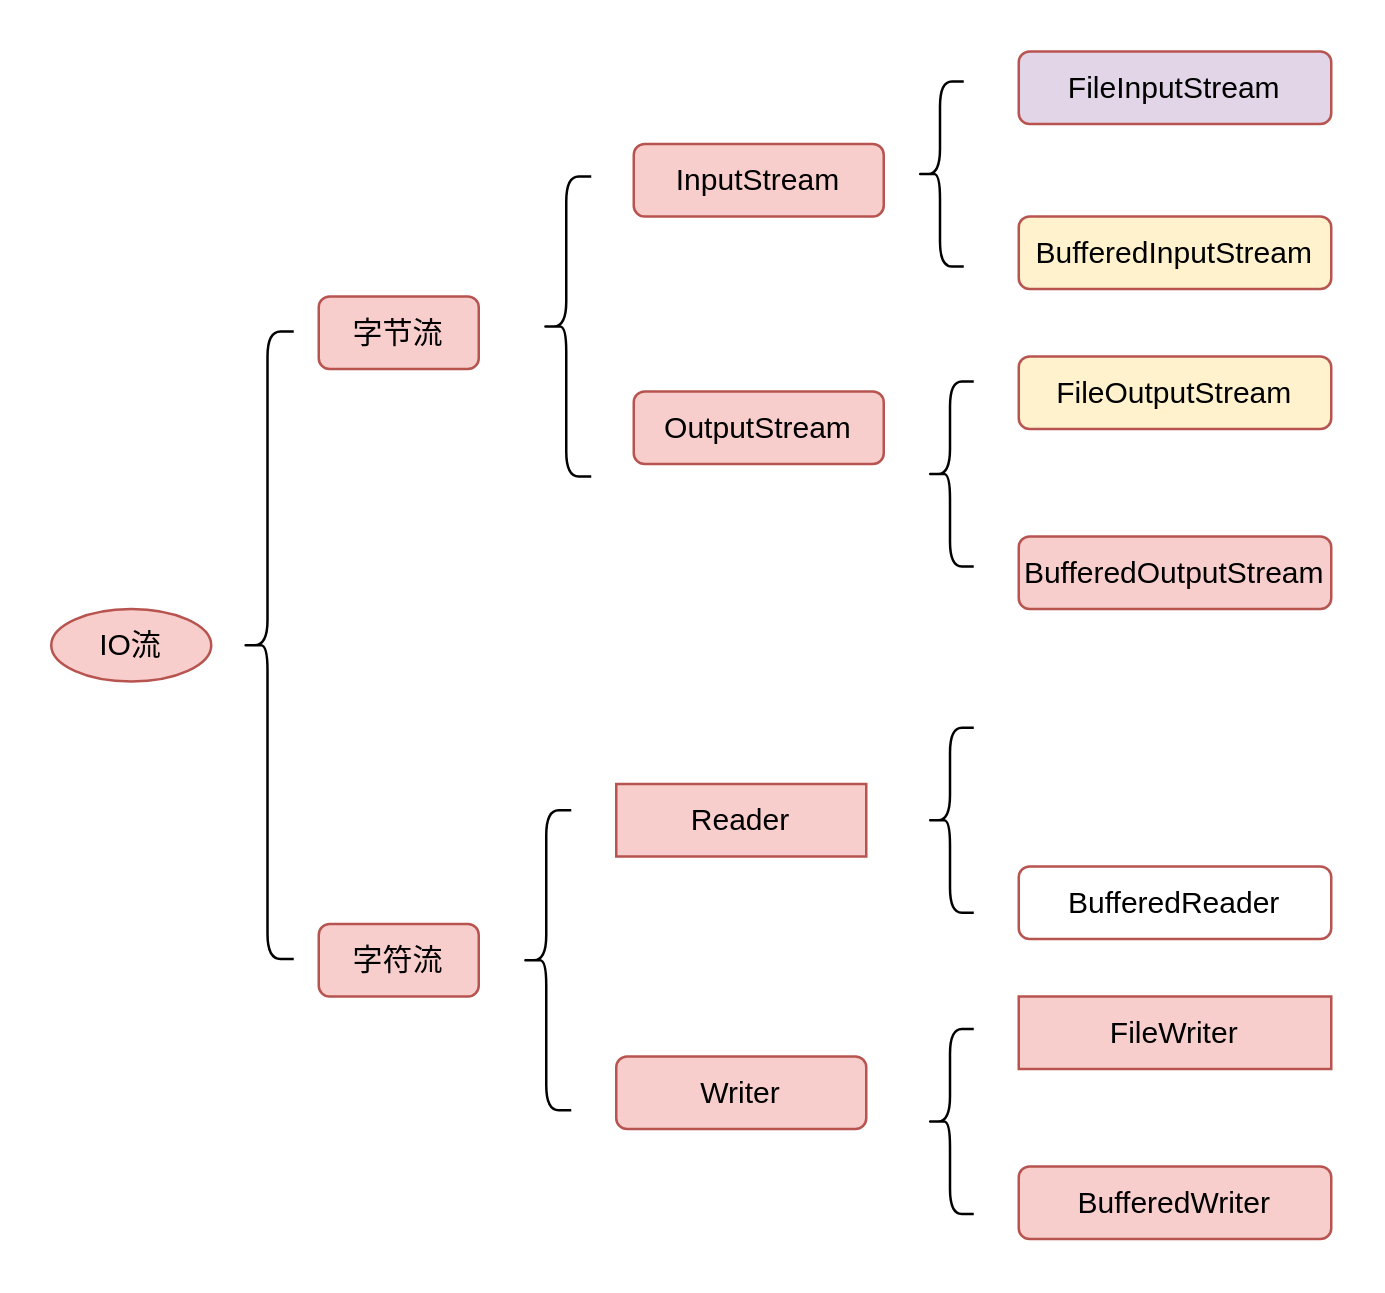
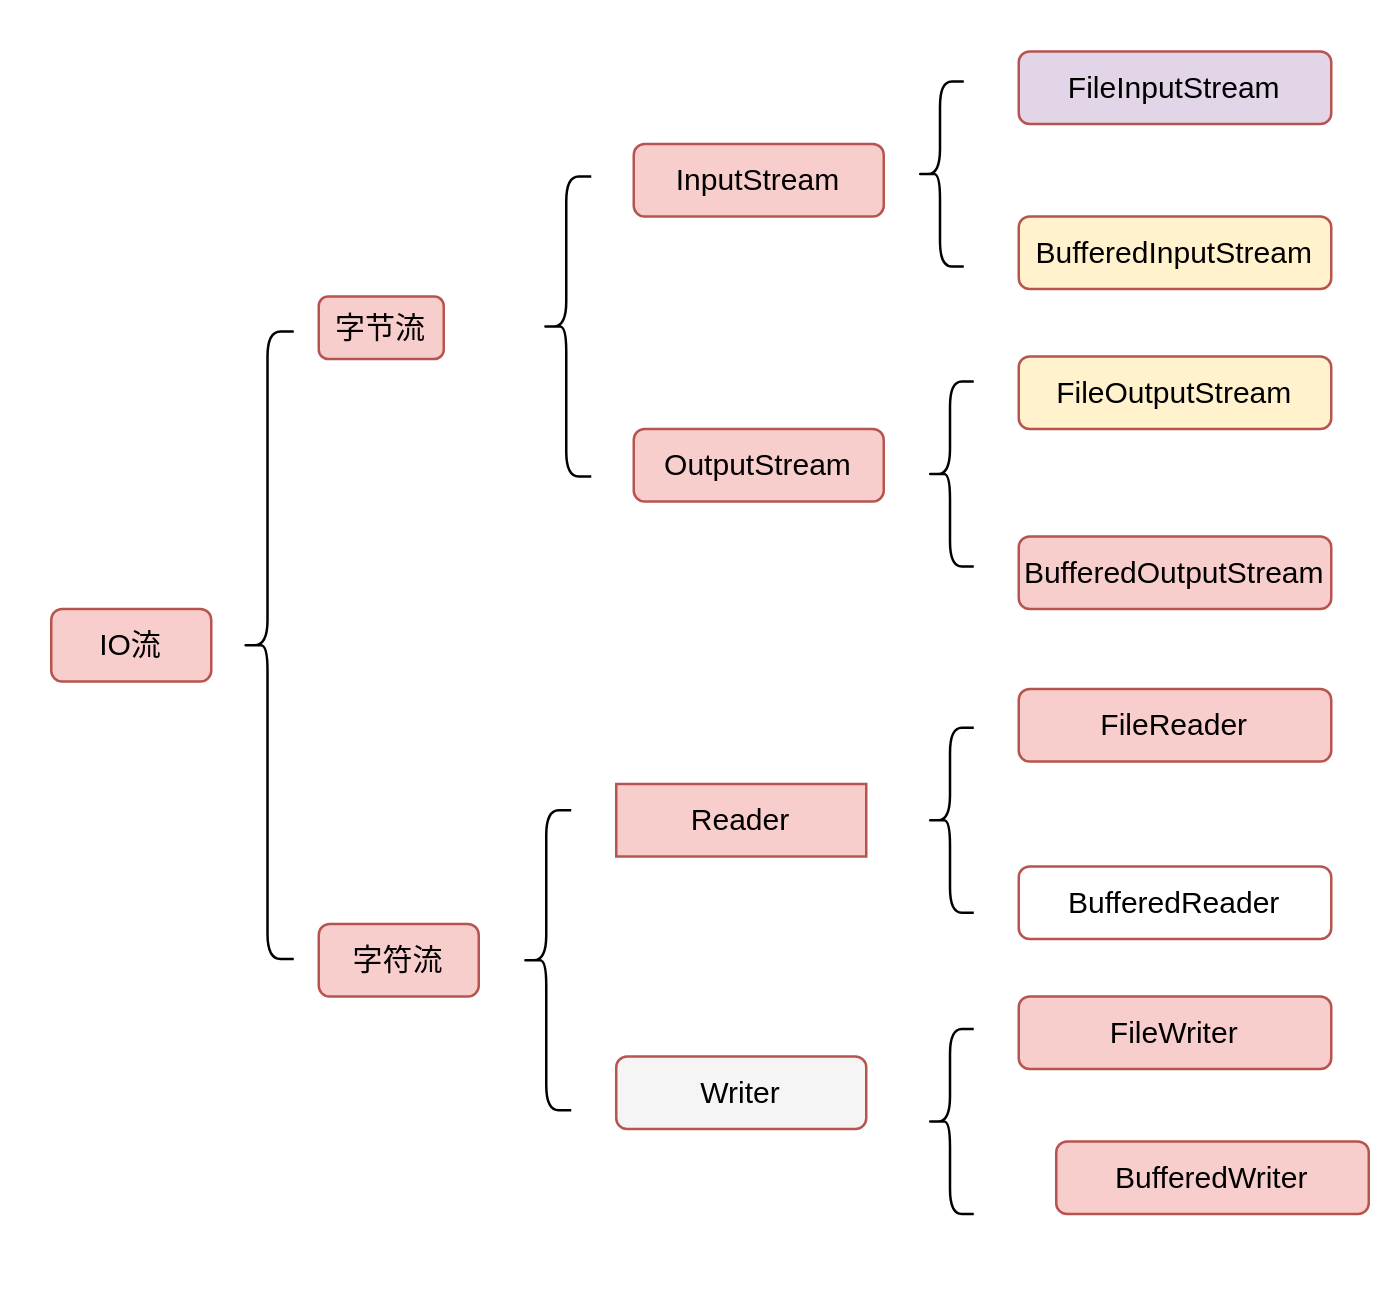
node "字节流": size 160x73 -> 125x63
node "OutputStream": moved (759, 428) -> (759, 465)
node "IO流": shape ellipse -> rounded rectangle
node "FileReader": added
node "FileWriter": shape rectangle -> rounded rectangle
node "Writer": fillcolor #f8cecc -> #f5f5f5
node "BufferedWriter": moved (1175, 1203) -> (1213, 1178)
